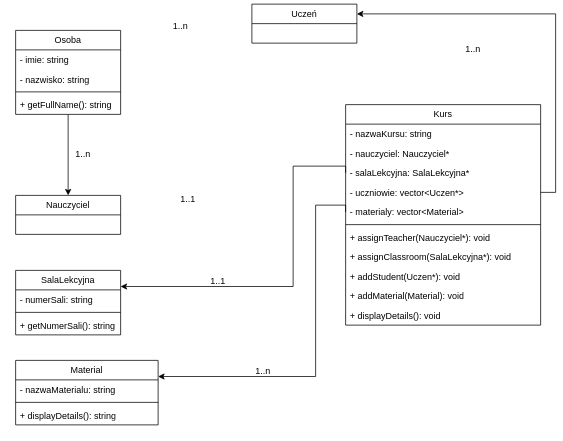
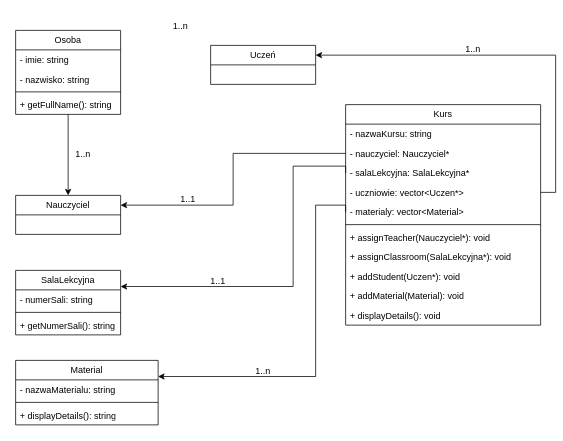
node "Uczeń": moved (304, 24) -> (263, 65)
edge "- nauczyciel: Nauczyciel*" -> "Nauczyciel": added
